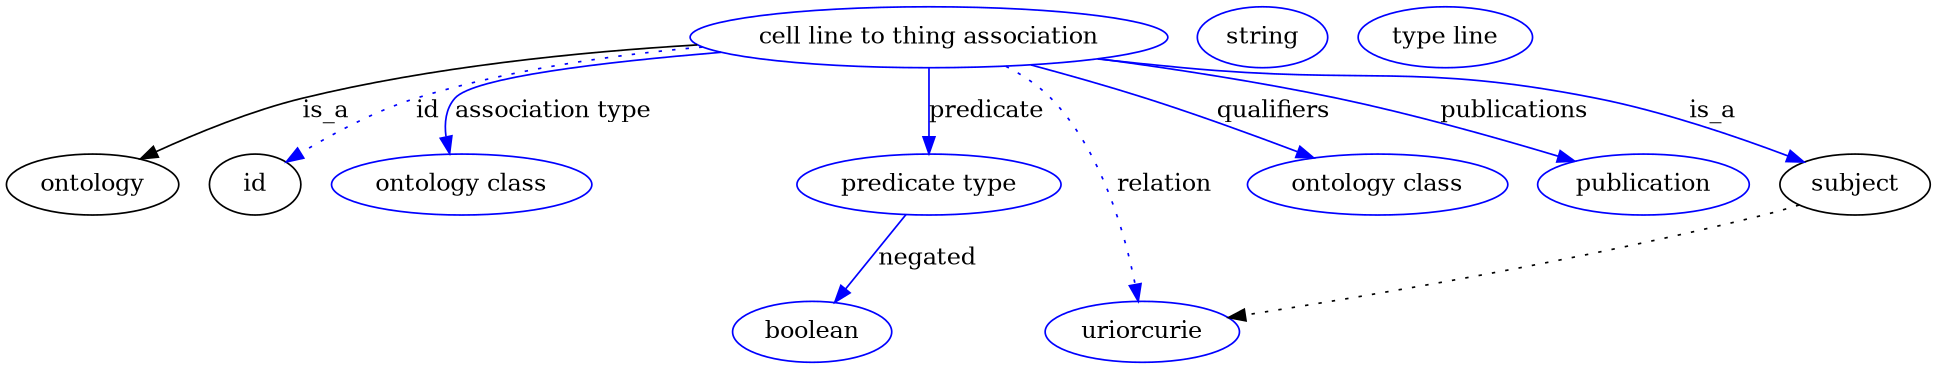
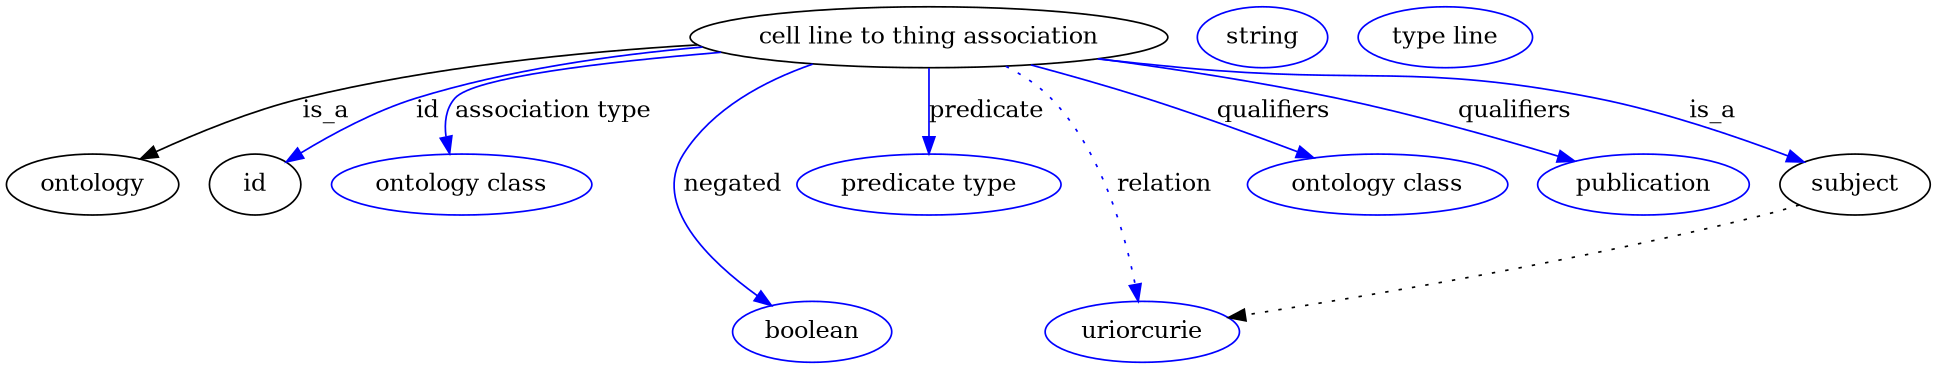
node "cell line to thing association": color blue -> black
edge "cell line to thing association" -> "id": style dotted -> solid
edge "cell line to thing association" -> "publication": label "publications" -> "qualifiers"
edge "predicate type" -> "boolean": now "cell line to thing association" -> "boolean"
